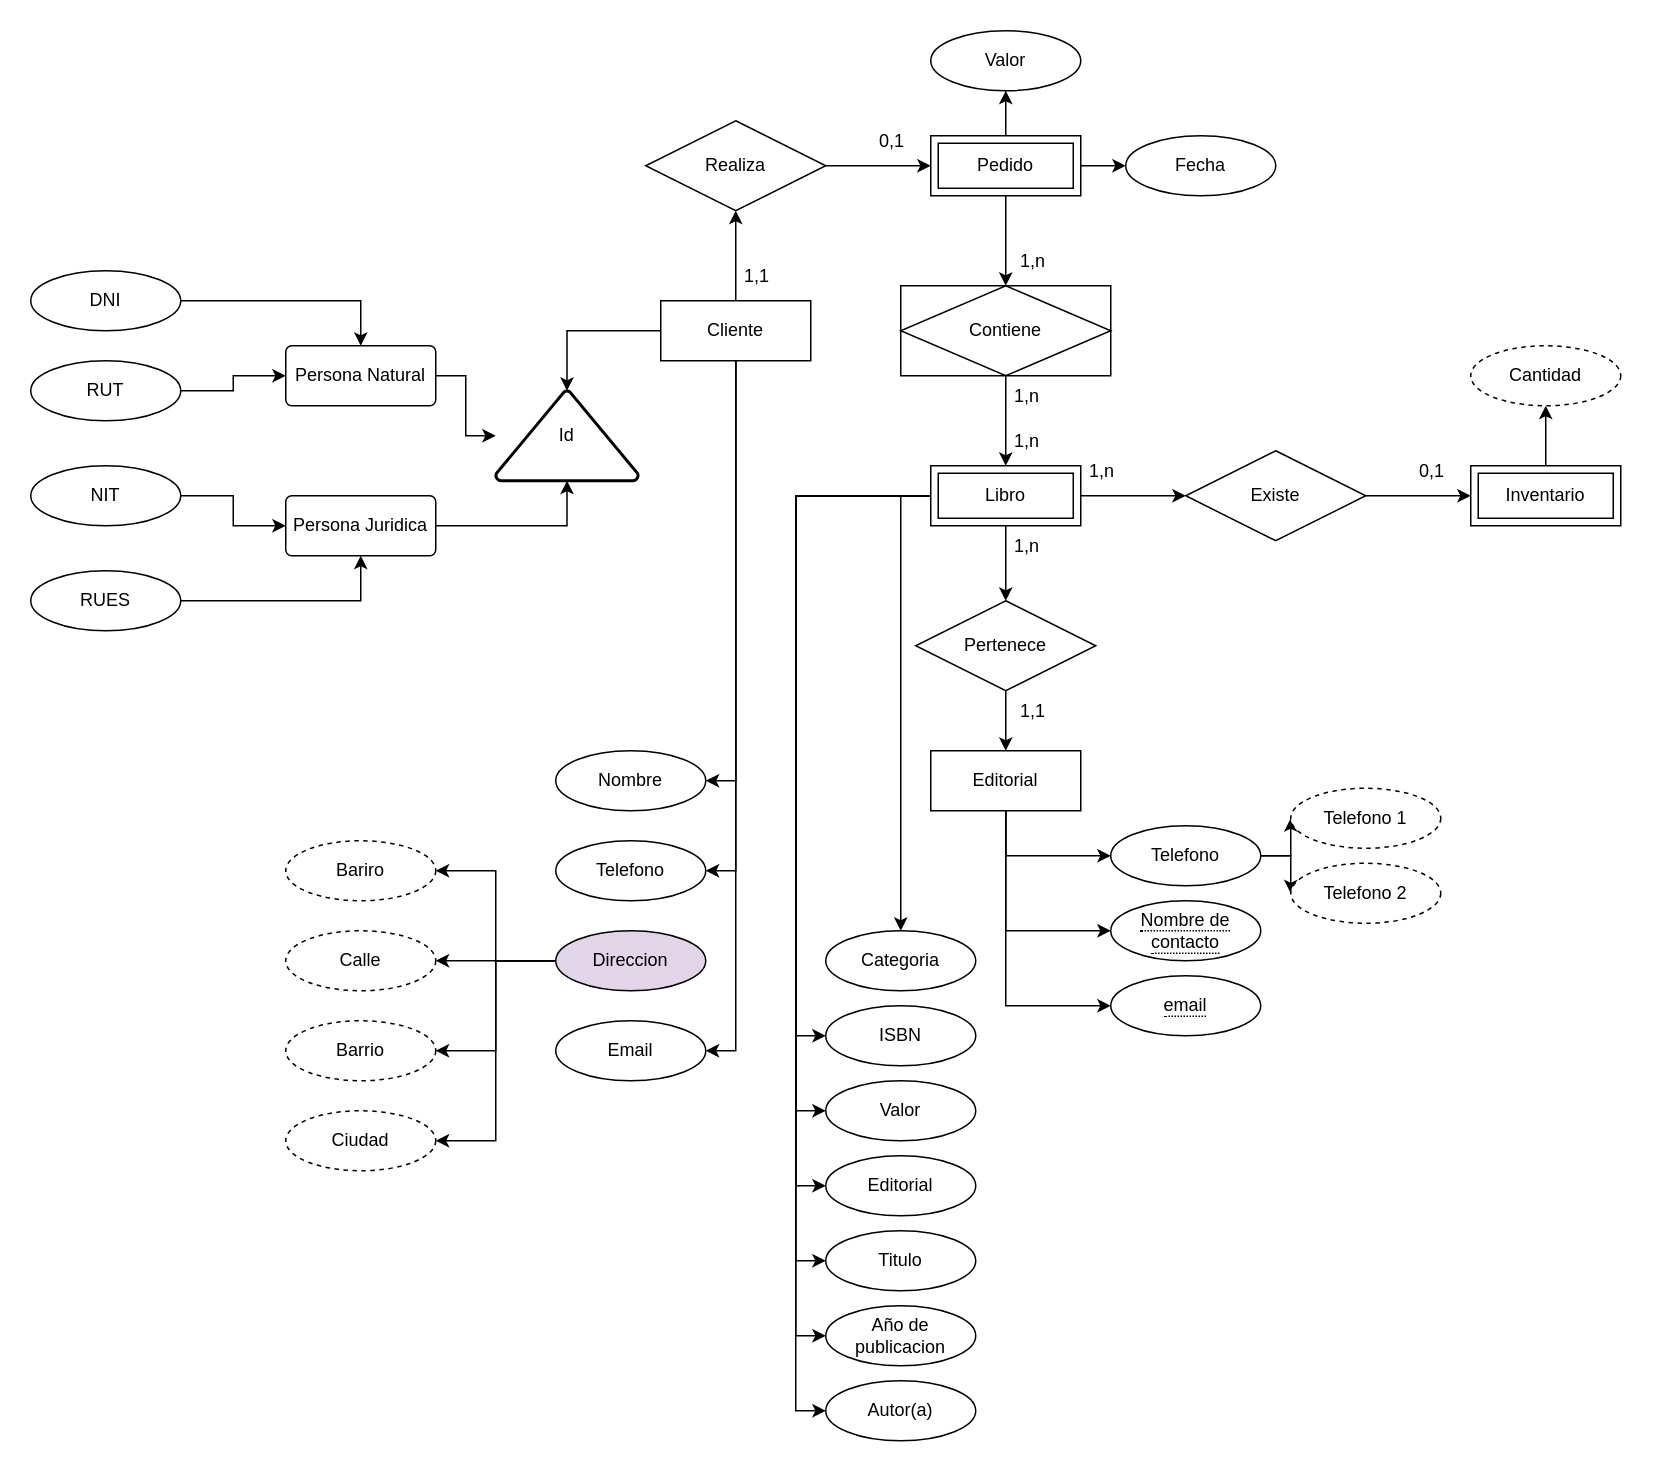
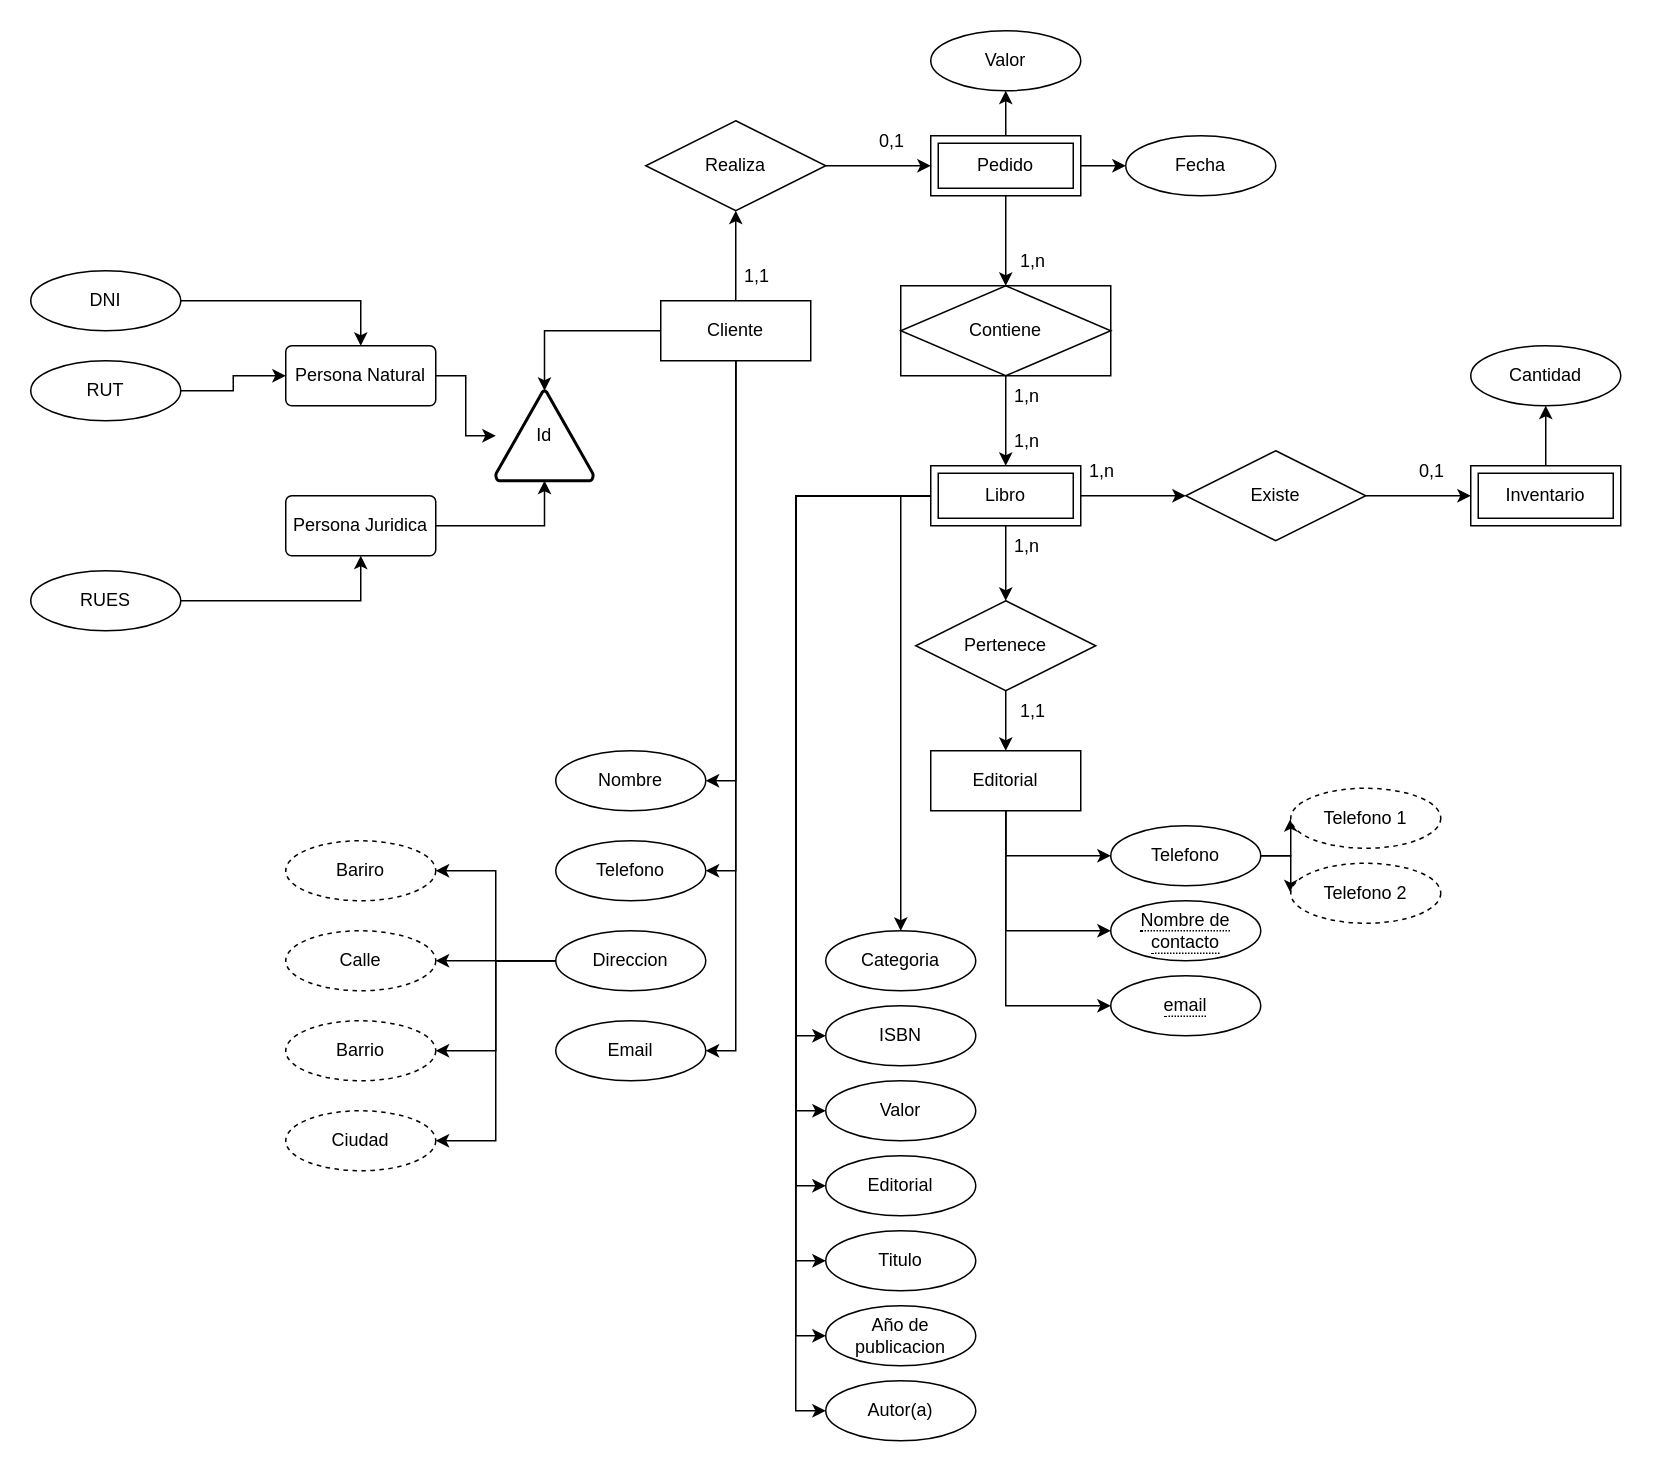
node "Cantidad": style dashed -> solid
node "Id": size 143x90 -> 98x90
node "NIT": removed
edge "NIT" -> "Persona Juridica": removed
node "Direccion": fillcolor #e1d5e7 -> #ffffff
